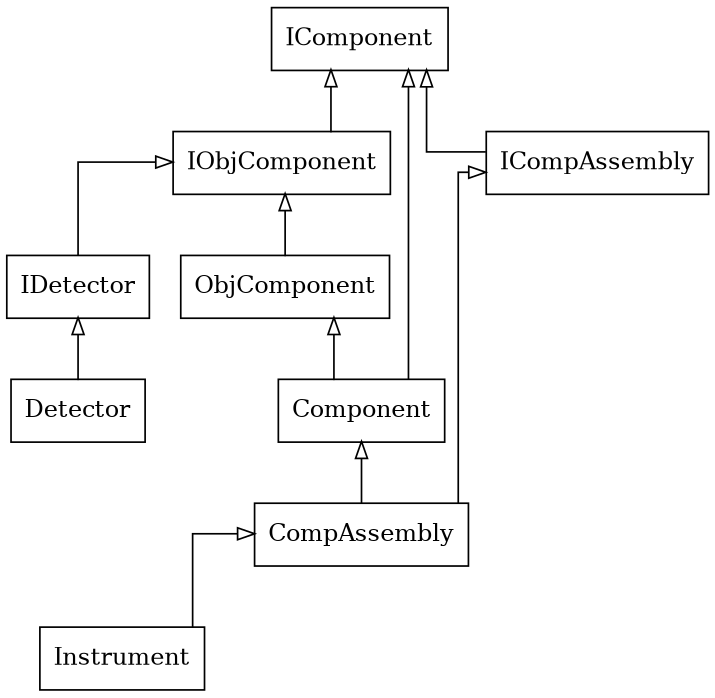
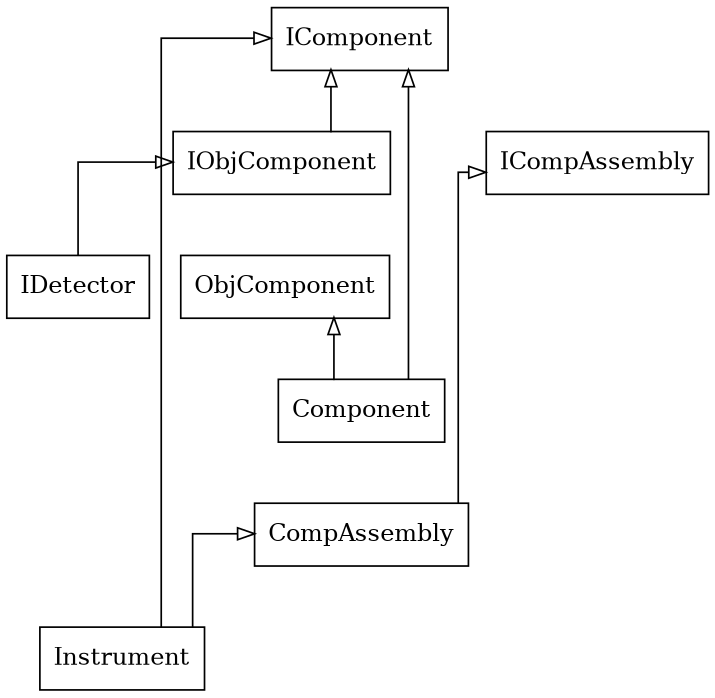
edge "ICompAssembly" -> "IComponent": now "Instrument" -> "IComponent"
edge "ObjComponent" -> "IObjComponent": removed
node "Detector": removed
edge "CompAssembly" -> "Component": removed
